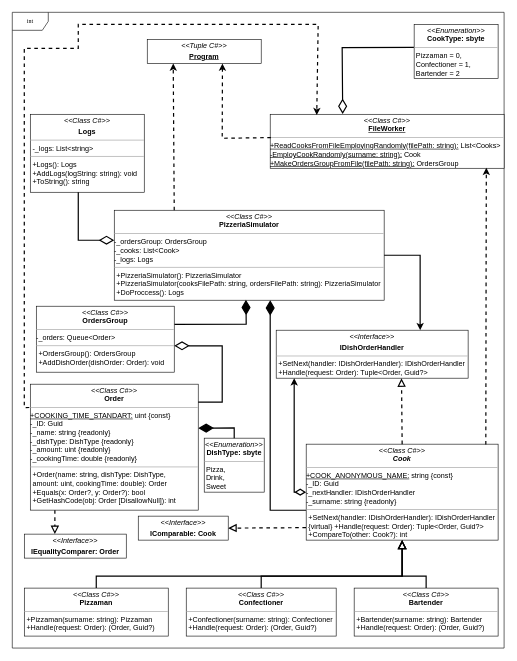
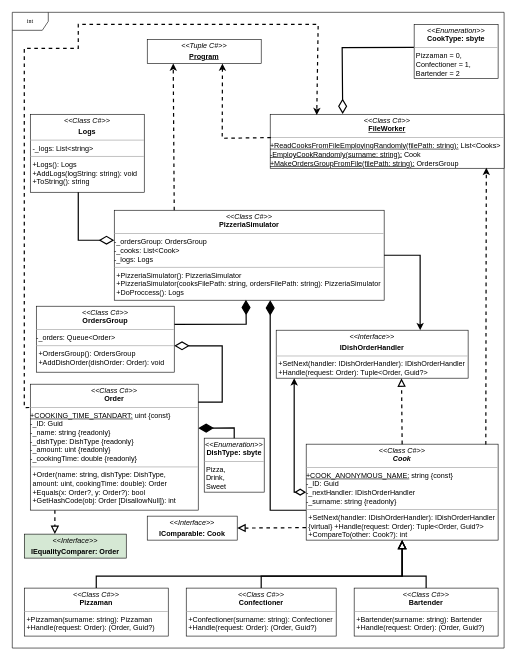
node "<<Interface>> IComparable: Cook": moved (183, 528) -> (192, 528)
node "<<Interface>> IEqualityComparer: Order": fillcolor #ffffff -> #d5e8d4
